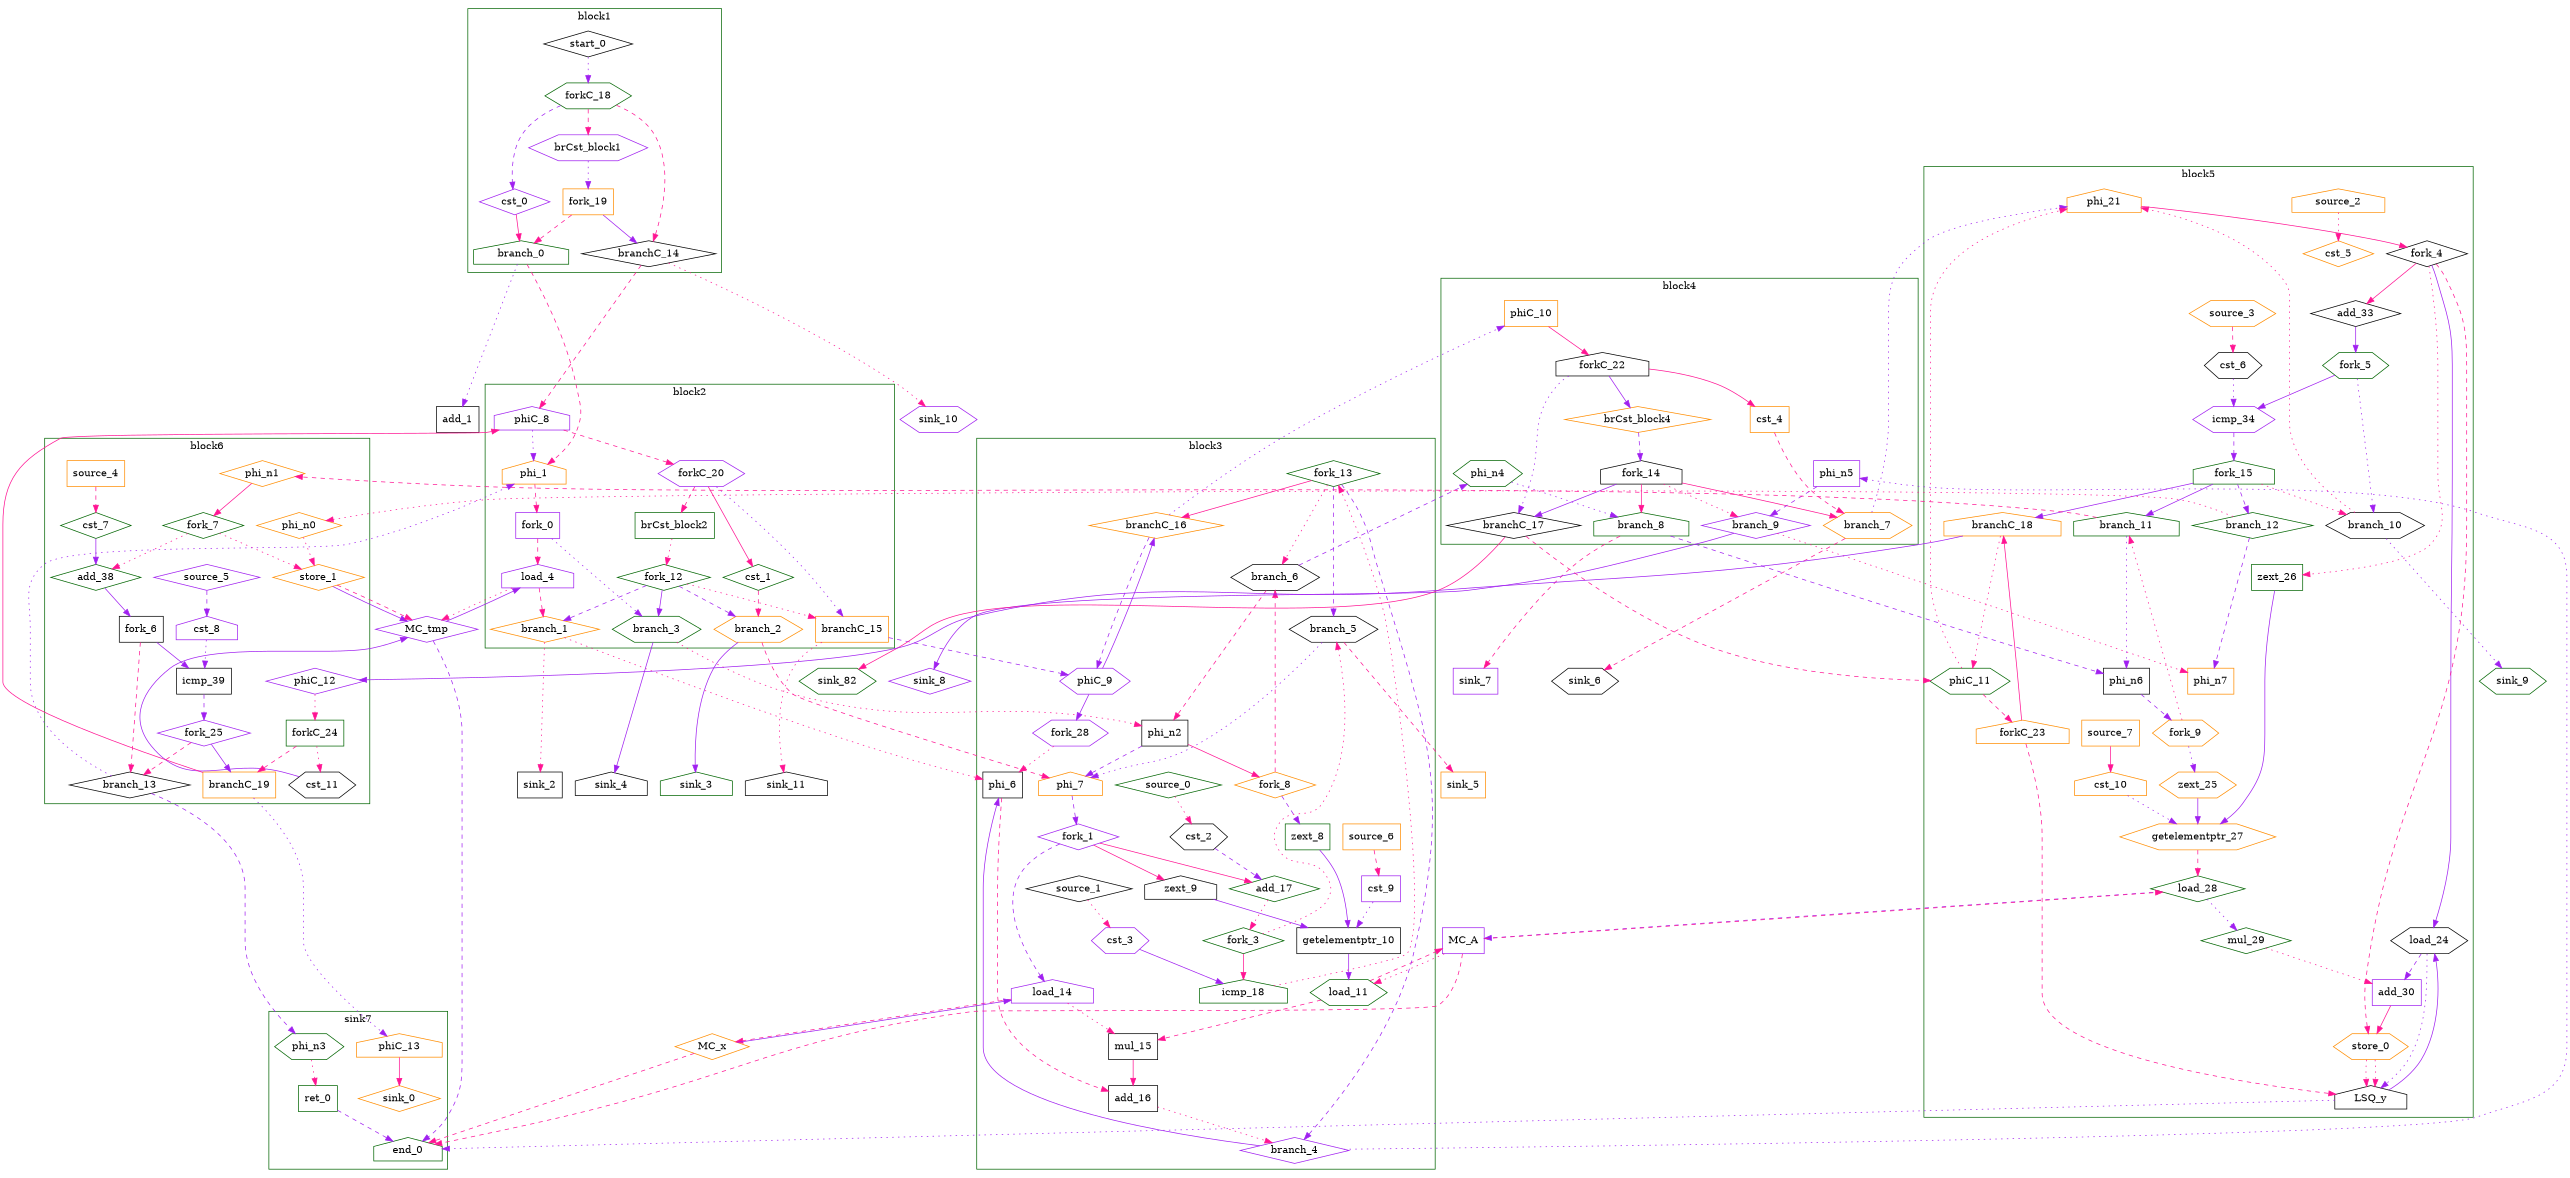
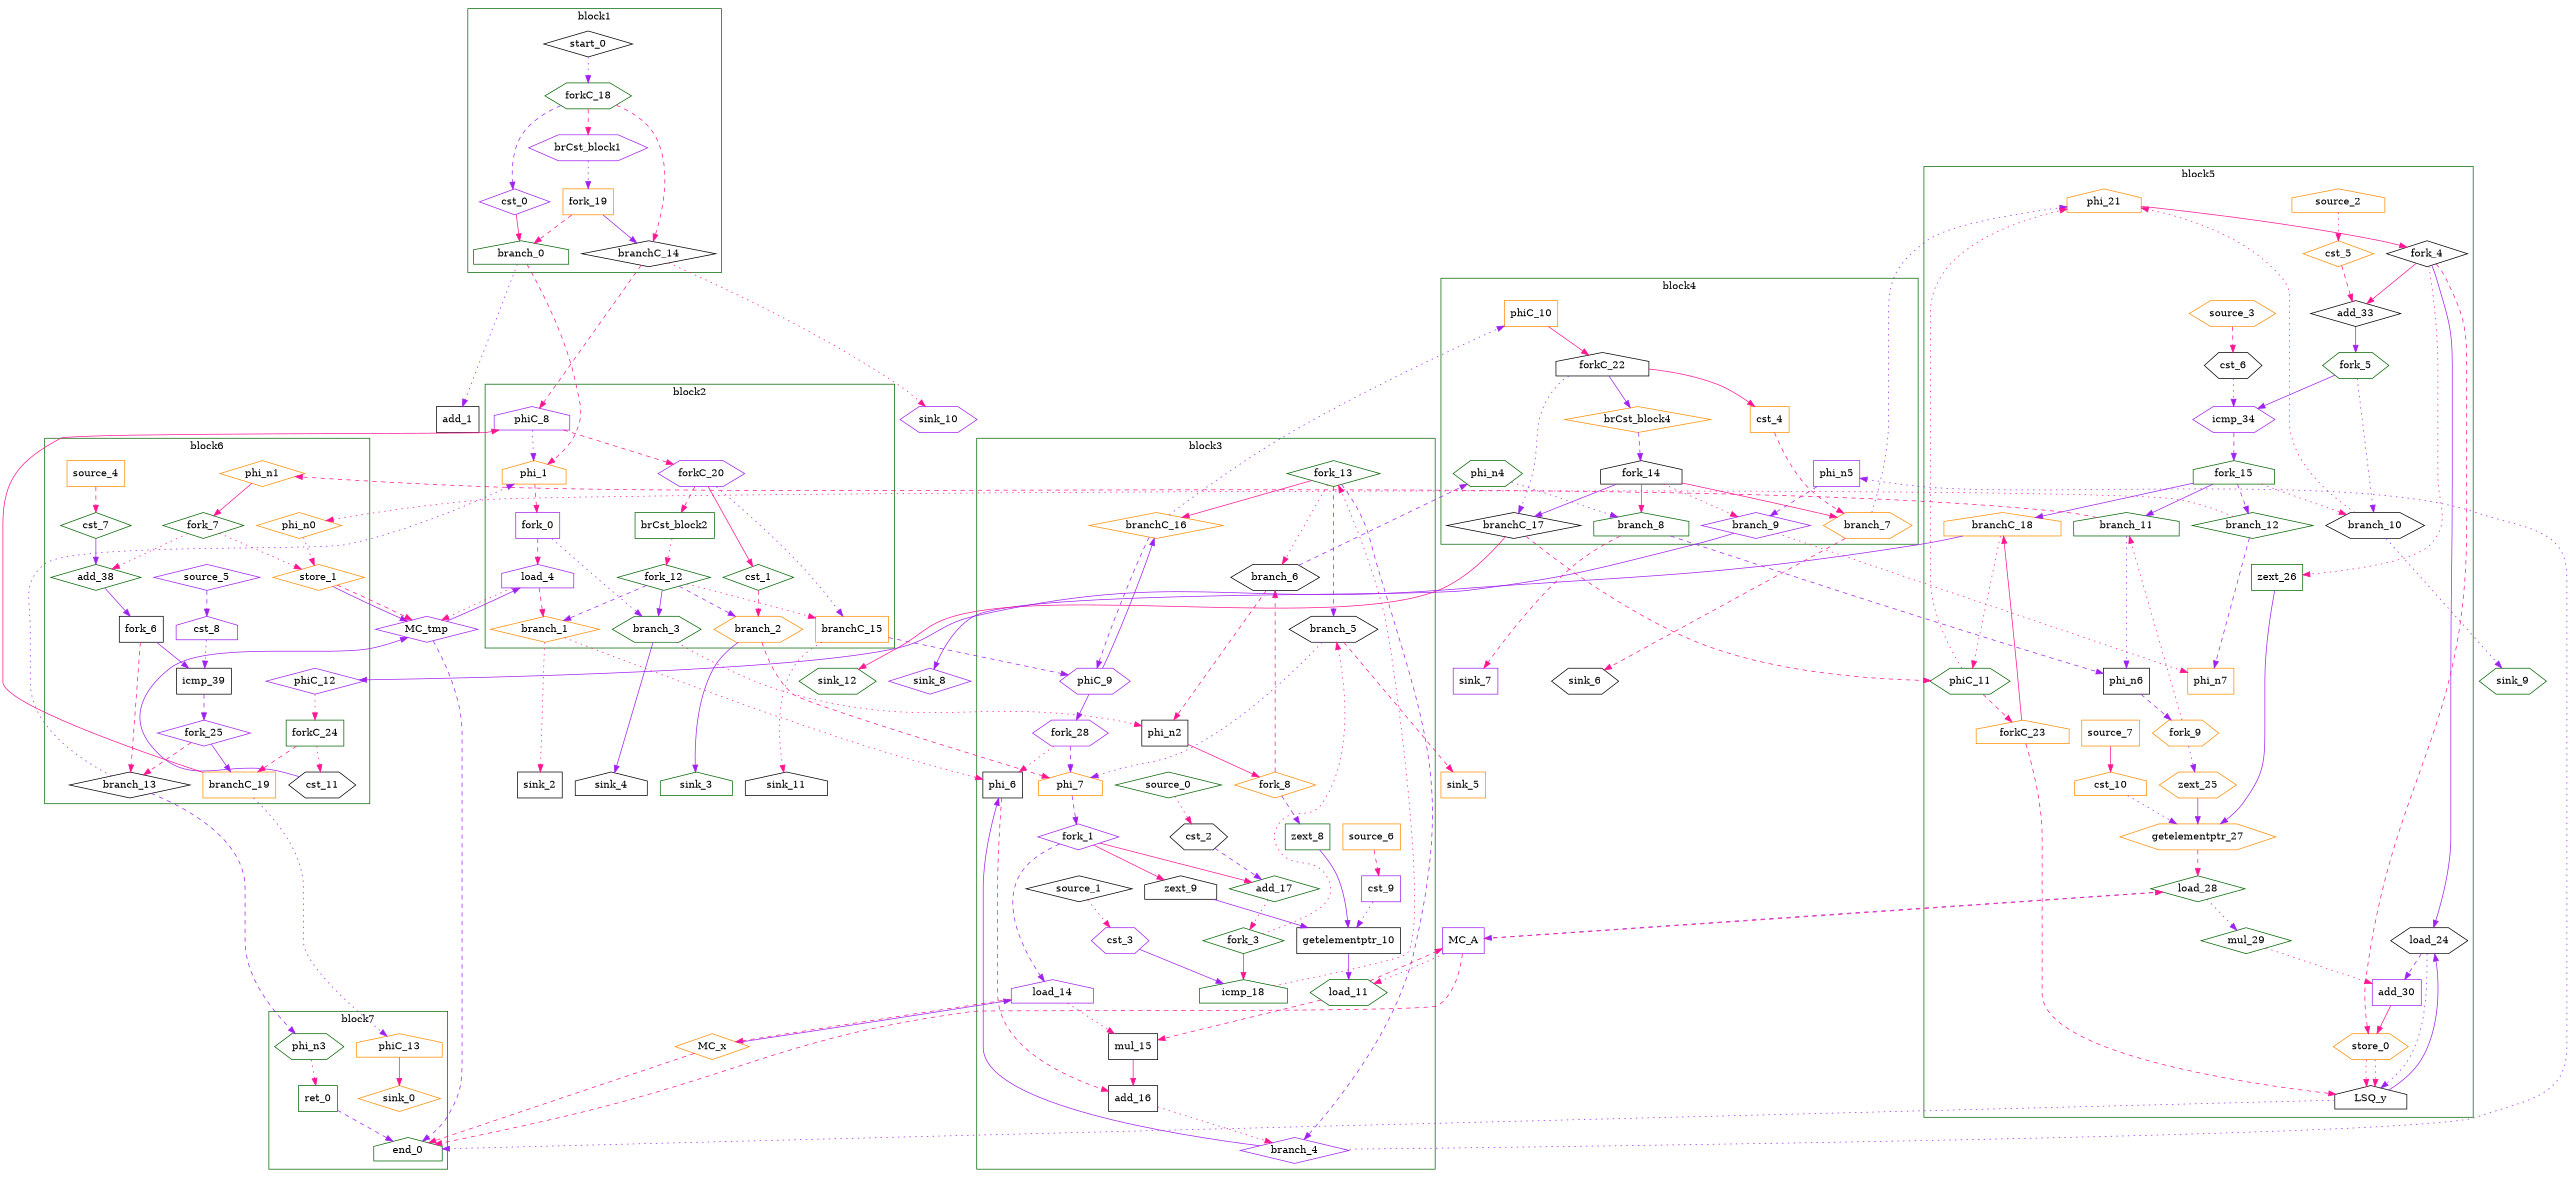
edge "cst_5" -> "add_33": added
node "sink_82": label "sink_82" -> "sink_12"
edge "phi_n2" -> "phi_7": now "fork_28" -> "phi_7"
cluster "sink7": label "sink7" -> "block7"
